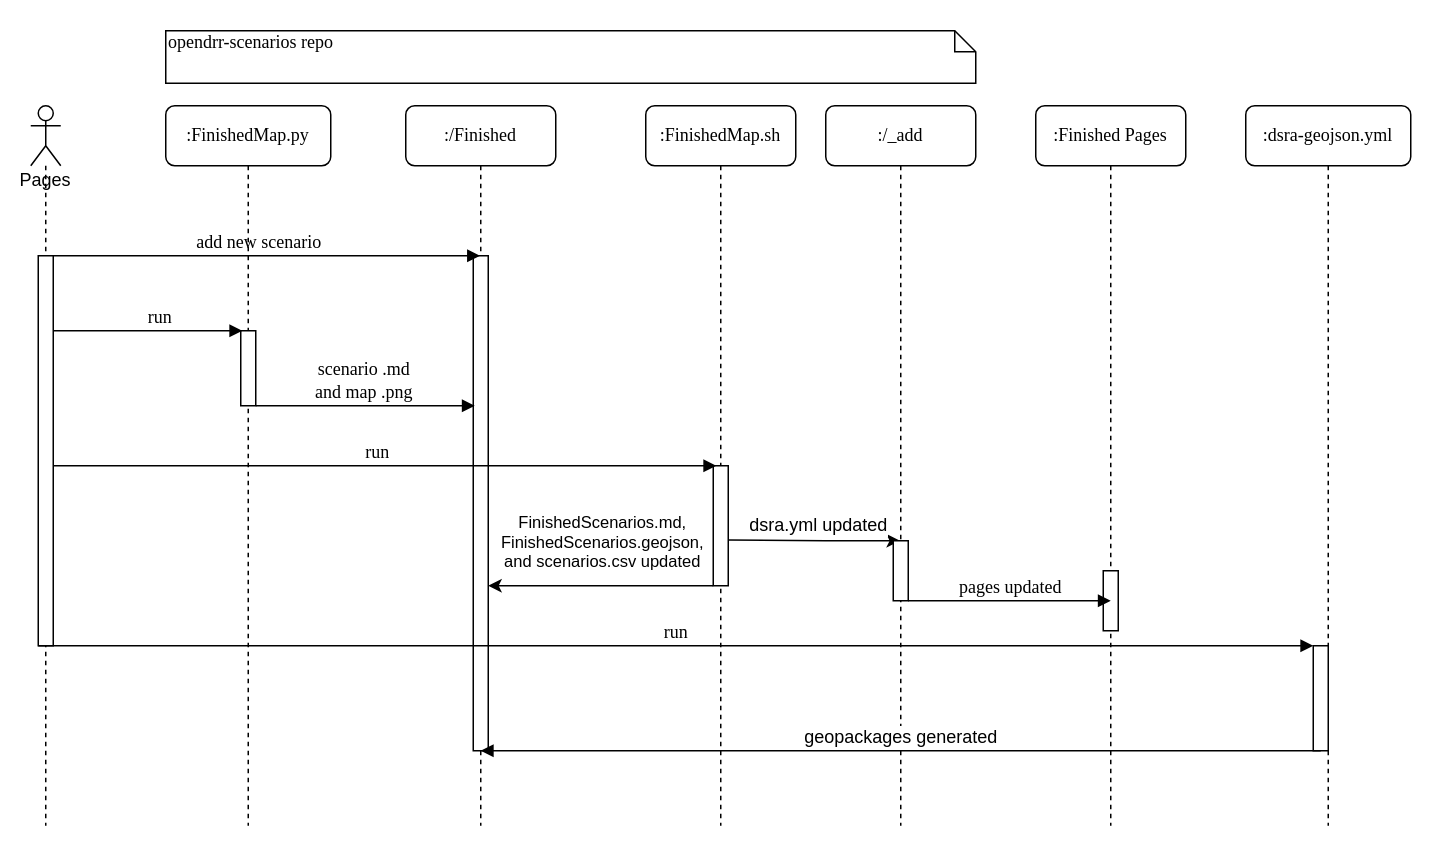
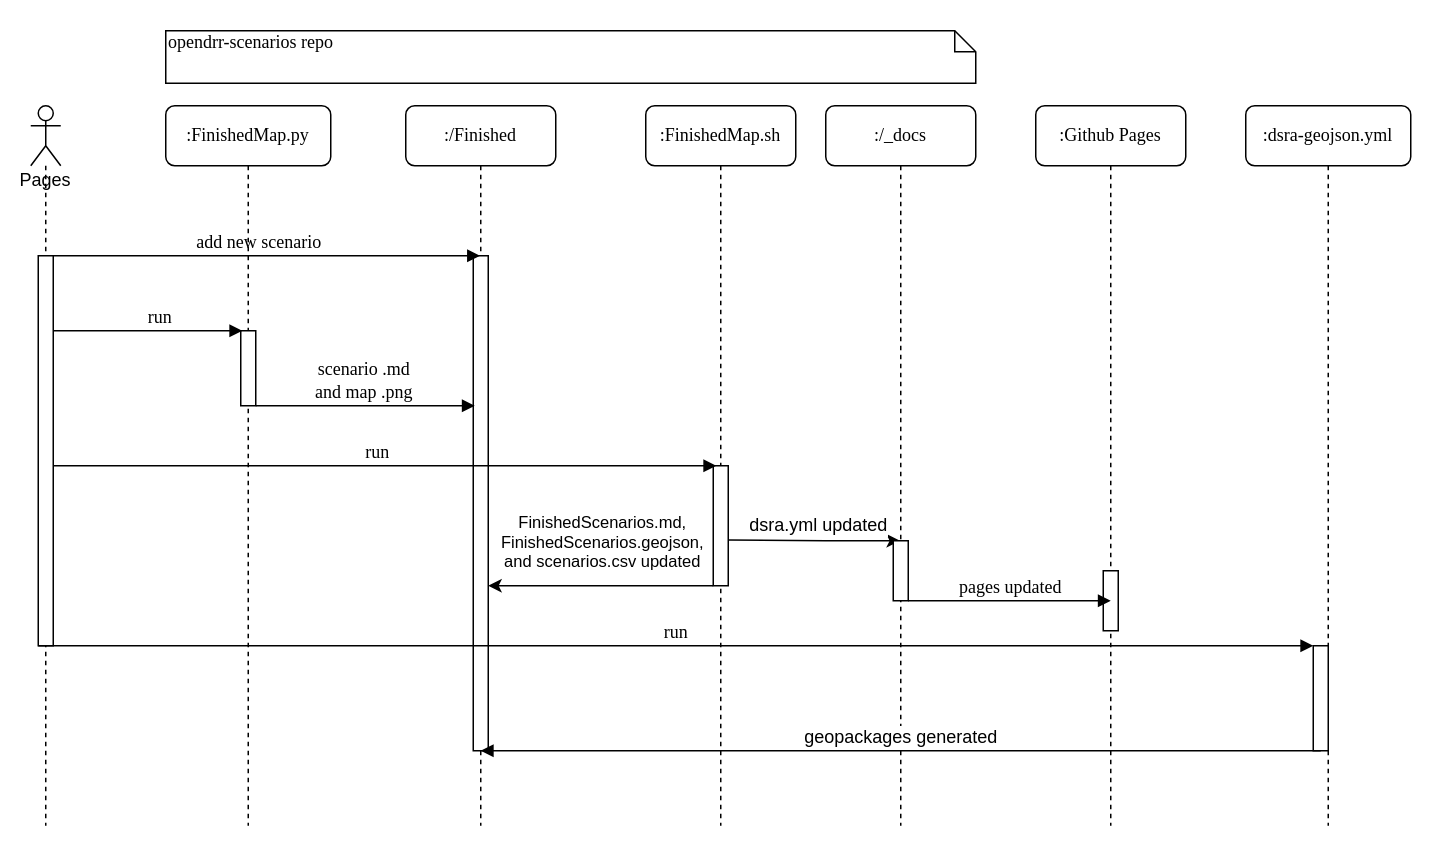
node ":/_add": label ":/_add" -> ":/_docs"
node ":Finished Pages": label ":Finished Pages" -> ":Github Pages"
